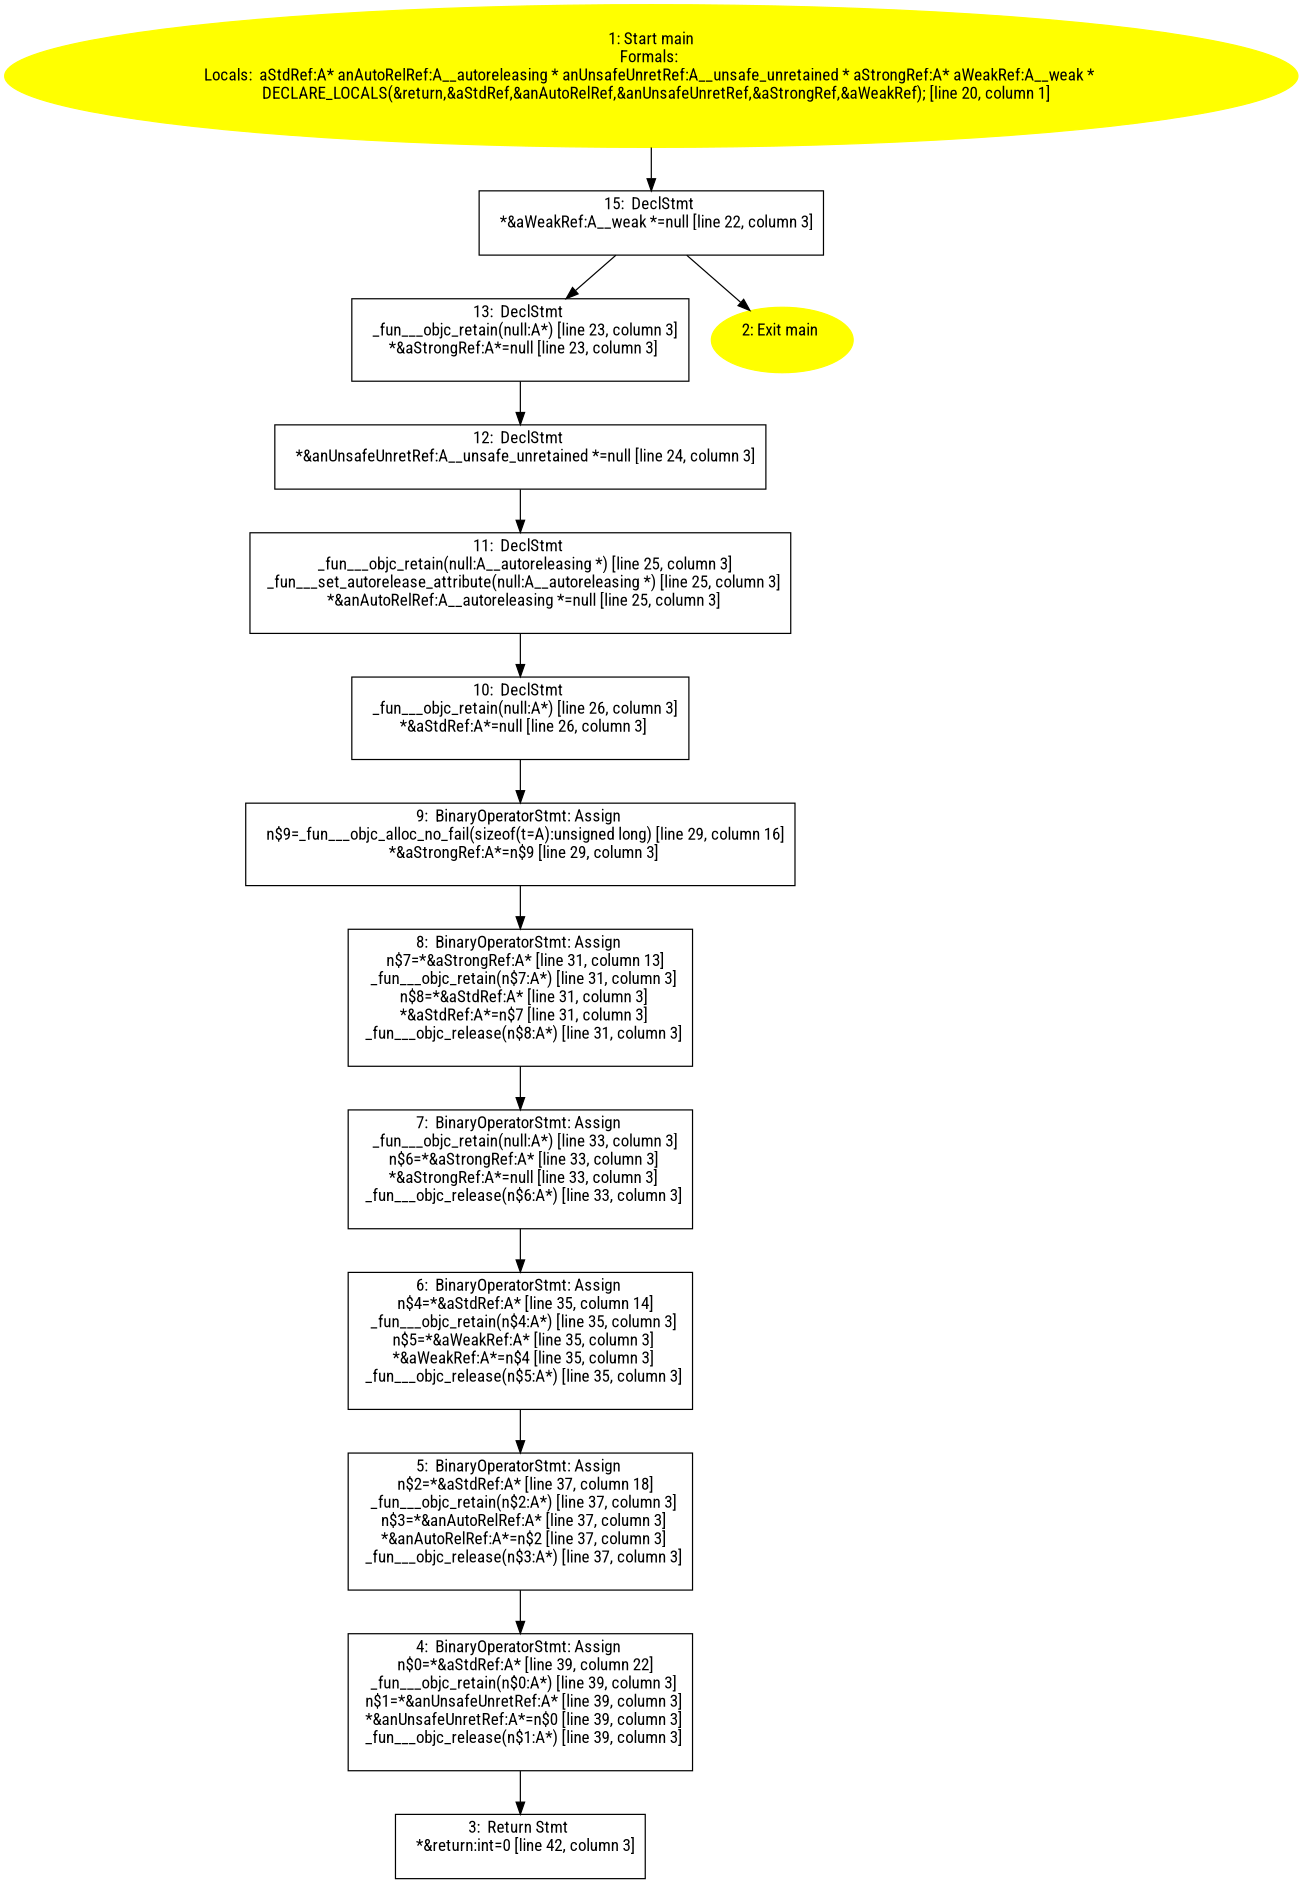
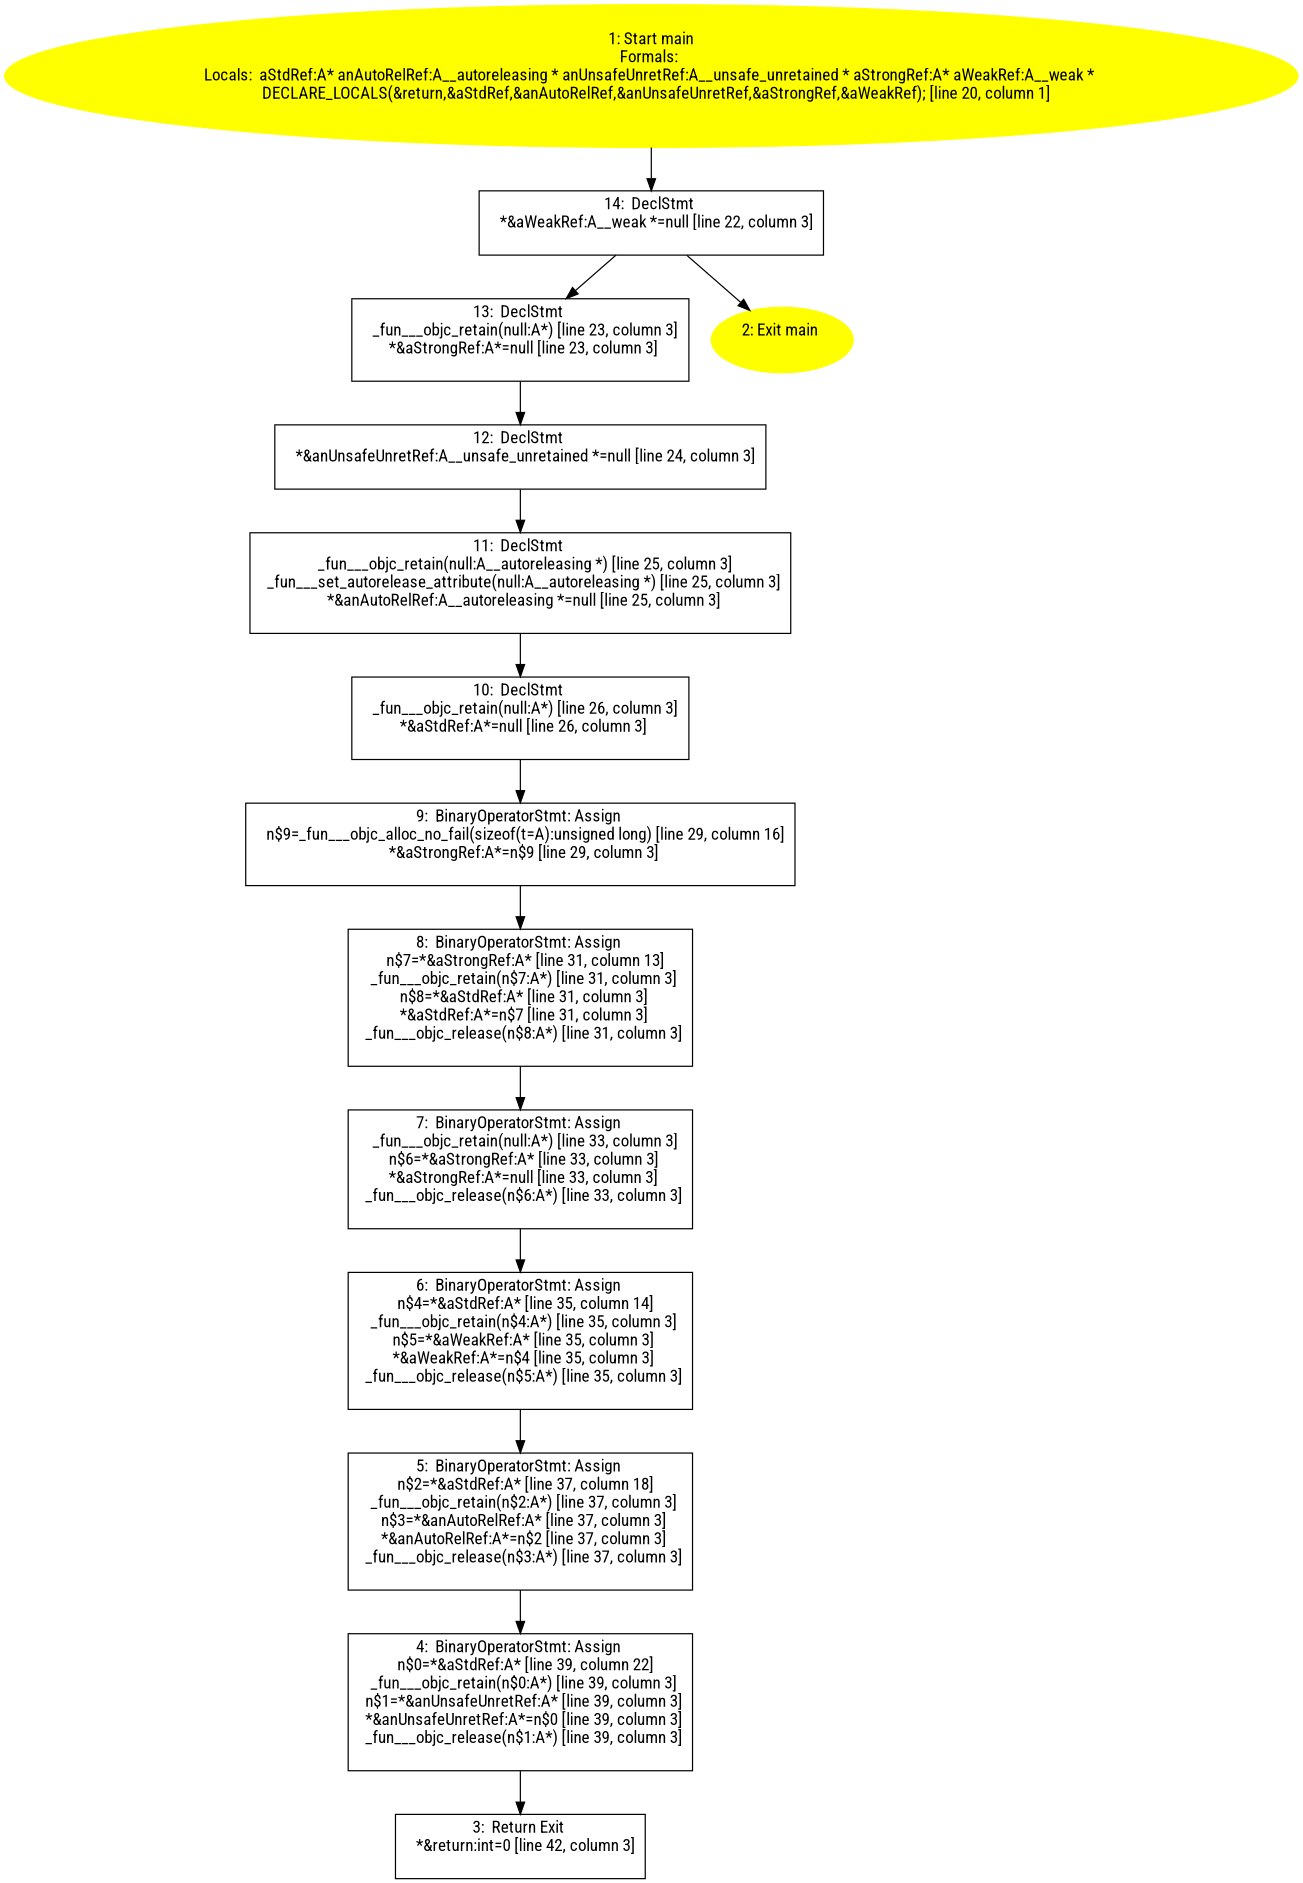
node "15:  DeclStmt *&aWeakRef:A__weak *=null [line 22, column 3]": label "15:  DeclStmt *&aWeakRef:A__weak *=null [line 22, column 3]" -> "14:  DeclStmt *&aWeakRef:A__weak *=null [line 22, column 3]"
node "3:  Return Stmt *&return:int=0 [line 42, column 3]": label "3:  Return Stmt *&return:int=0 [line 42, column 3]" -> "3:  Return Exit *&return:int=0 [line 42, column 3]"
